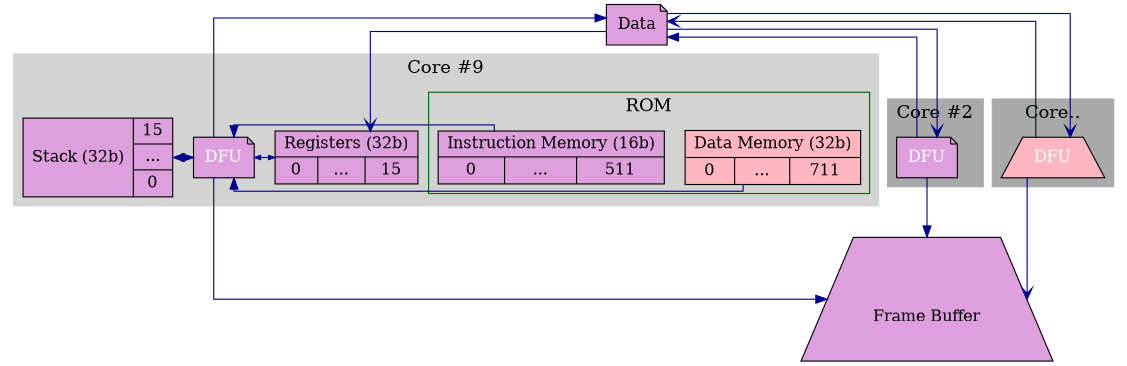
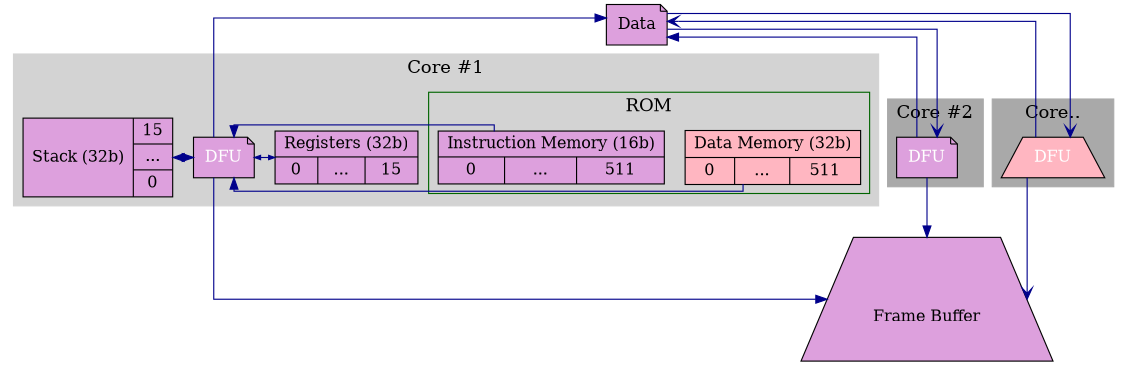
edge "Data" -> "Registers (32b)": removed
cluster "Core #9": label "Core #9" -> "Core #1"
node "Data Memory (32b)": text "711" -> "511"
